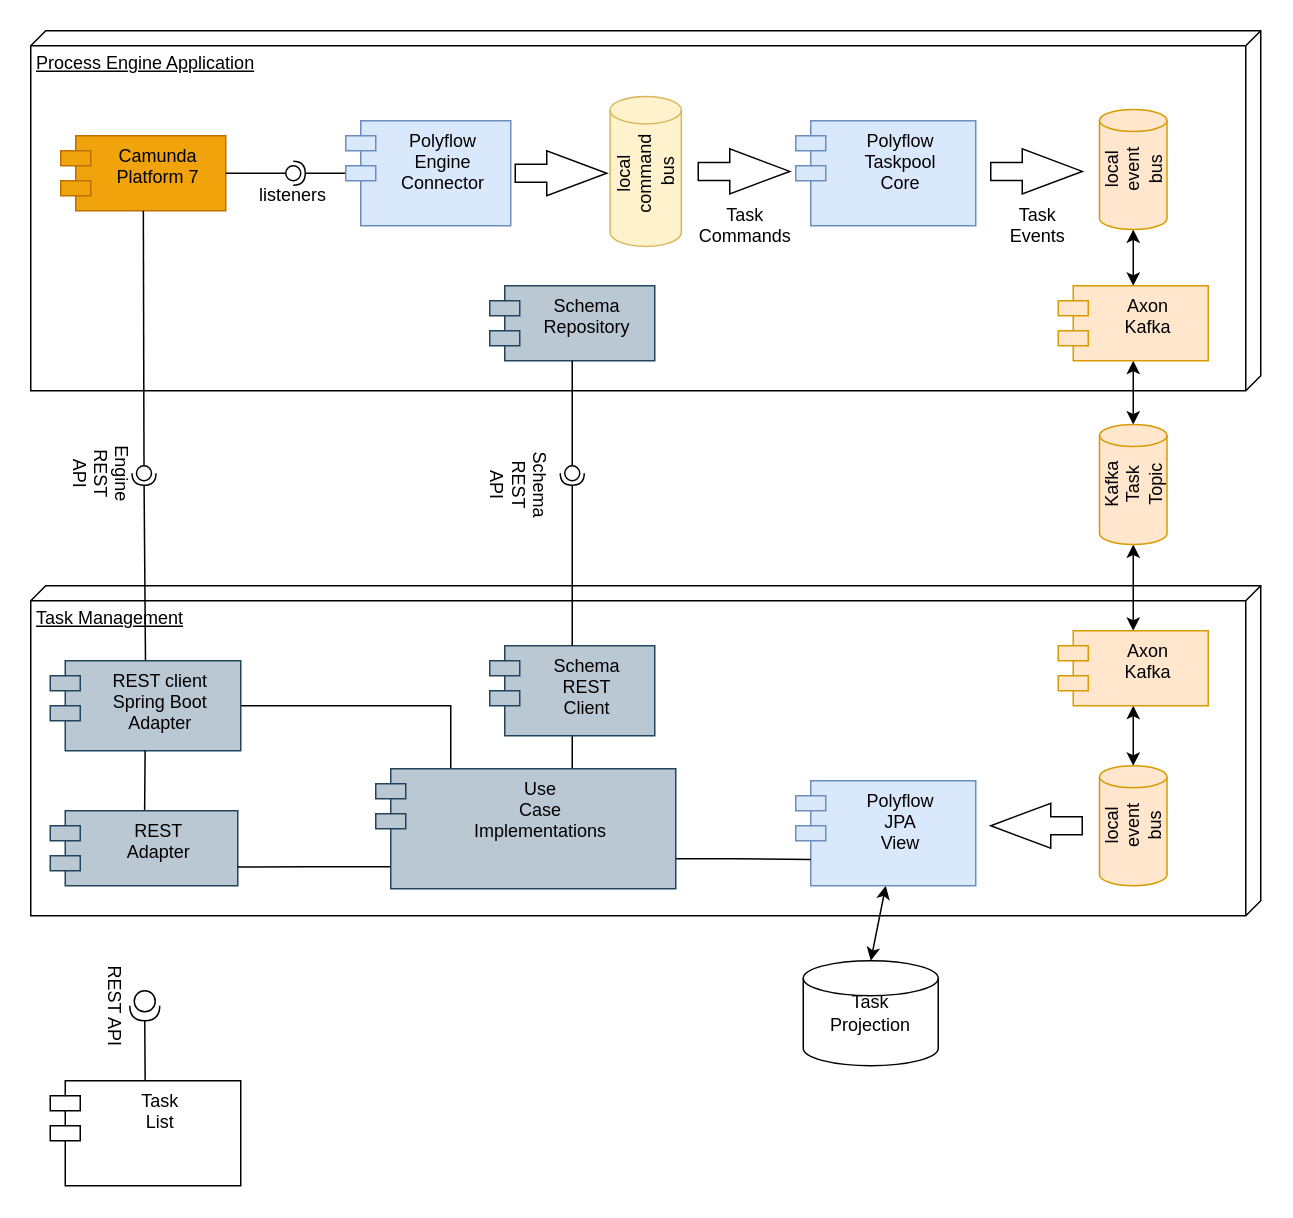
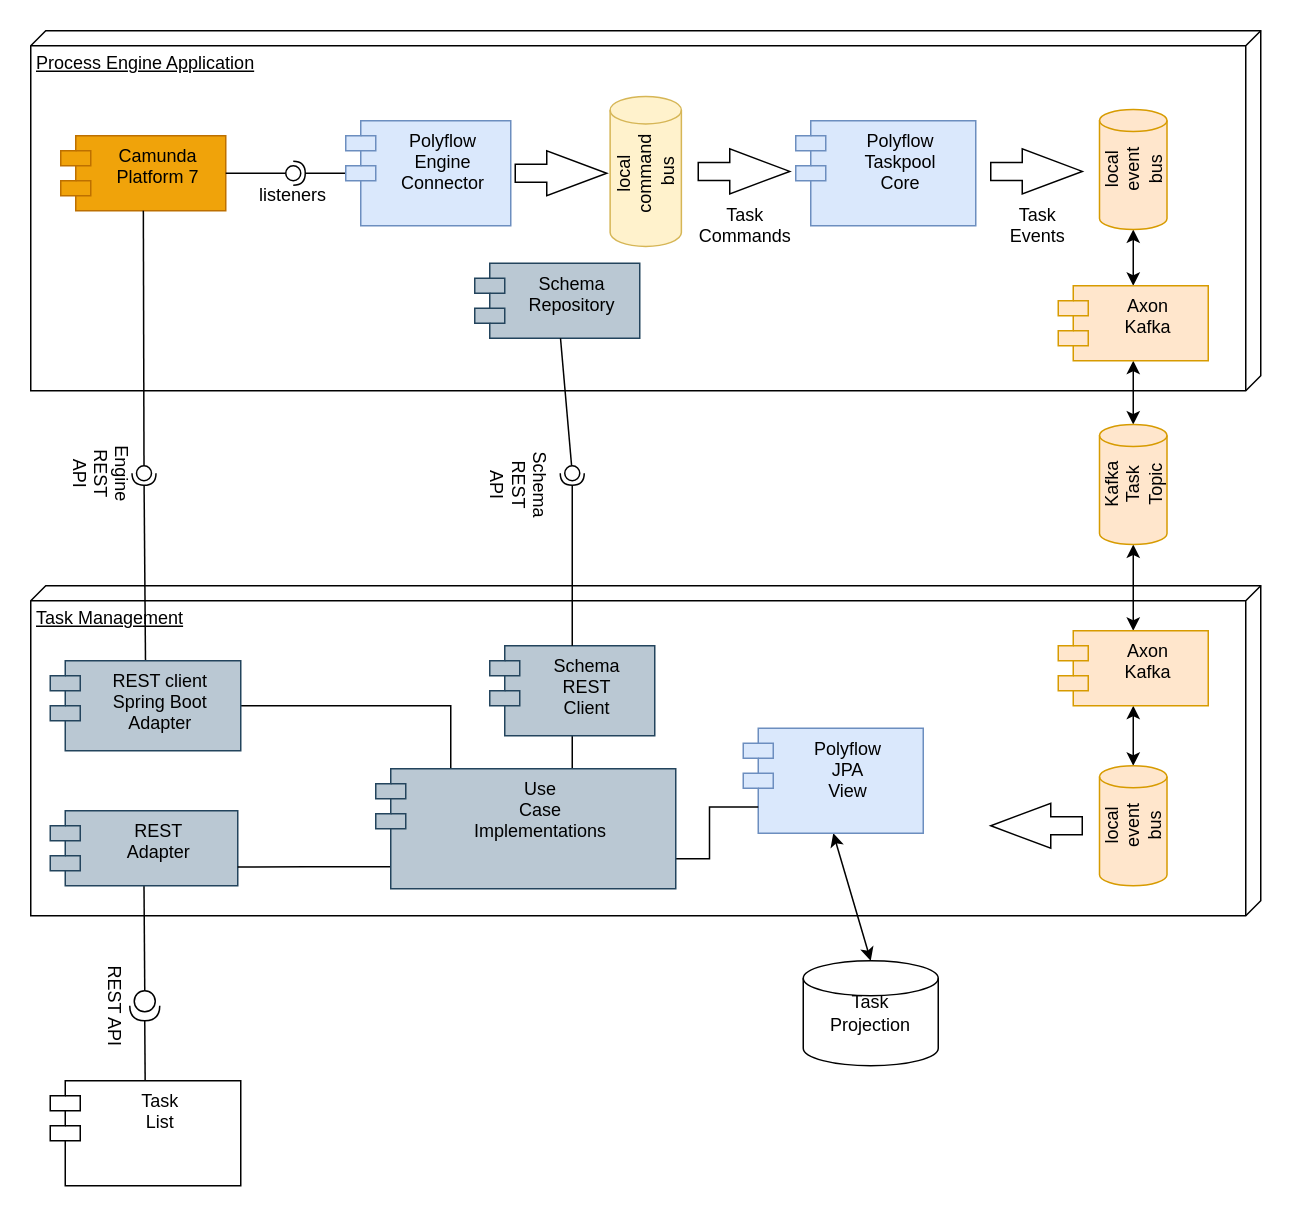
node "Schema Repository": moved (572, 323) -> (557, 301)
edge "REST client Spring Boot Adapter" -- "REST Adapter": now "REST API" -- "REST Adapter"
node "Polyflow JPA View": moved (886, 833) -> (833, 781)
